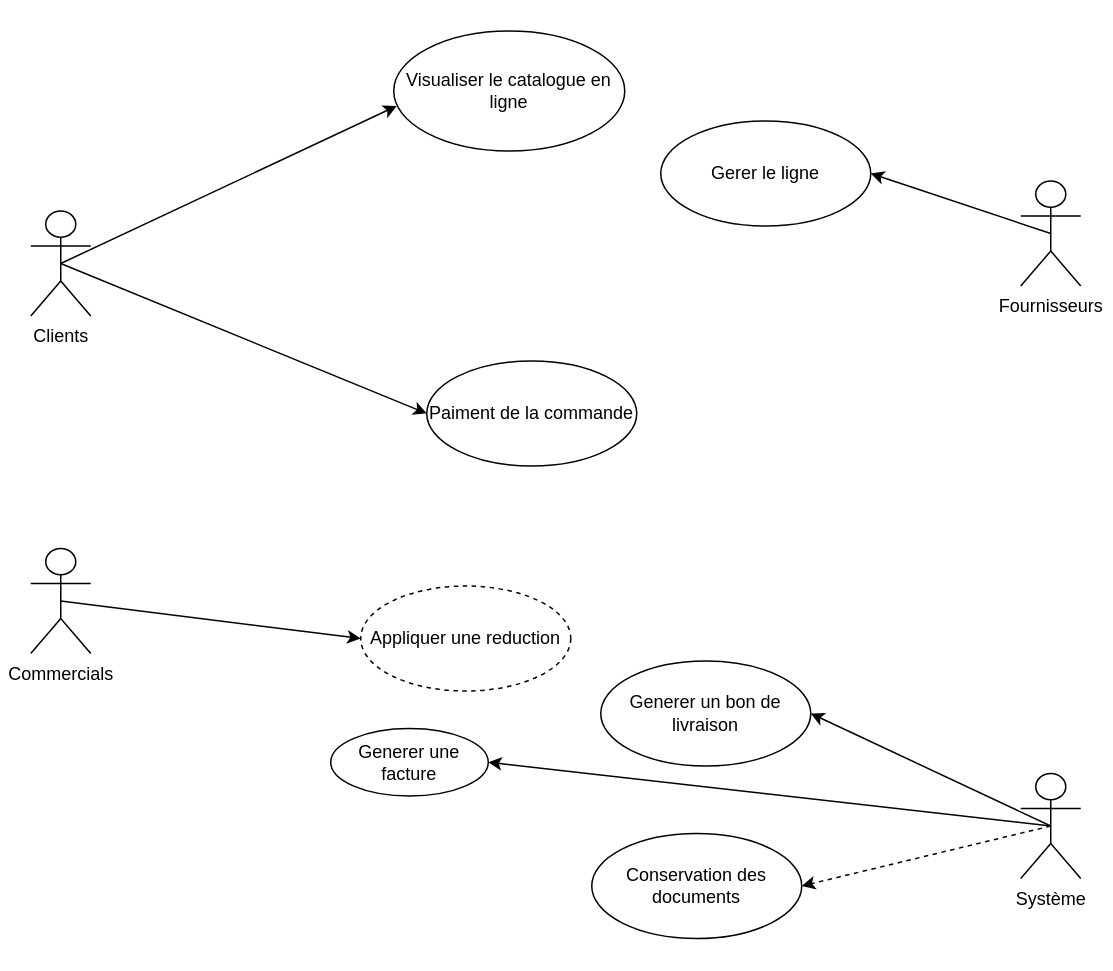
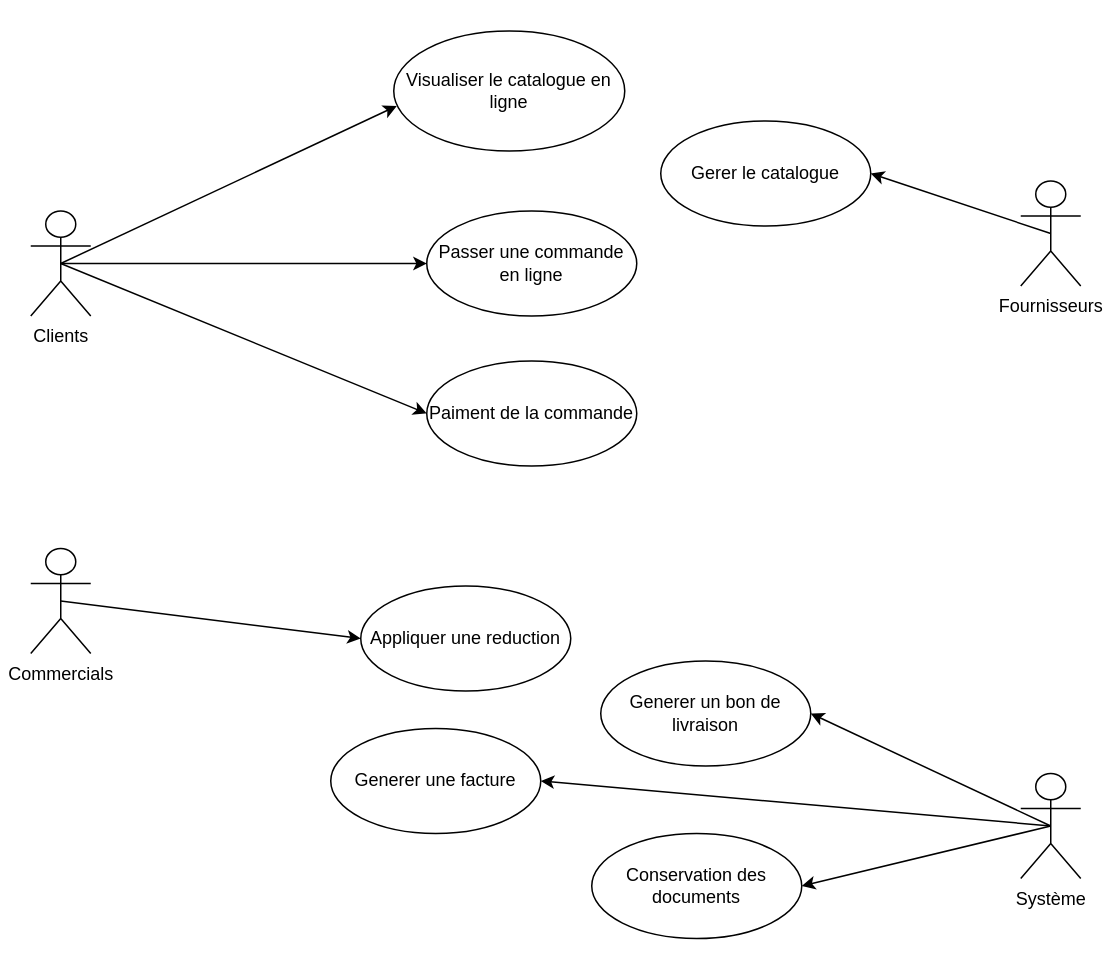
node "Gerer le ligne": label "Gerer le ligne" -> "Gerer le catalogue"
edge "Clients" -> "Passer une commande en ligne": added
node "Passer une commande en ligne": added
node "Appliquer une reduction": style dashed -> solid
node "Generer une facture": size 158x68 -> 210x105
edge "Système" -> "Conservation des documents": style dashed -> solid
